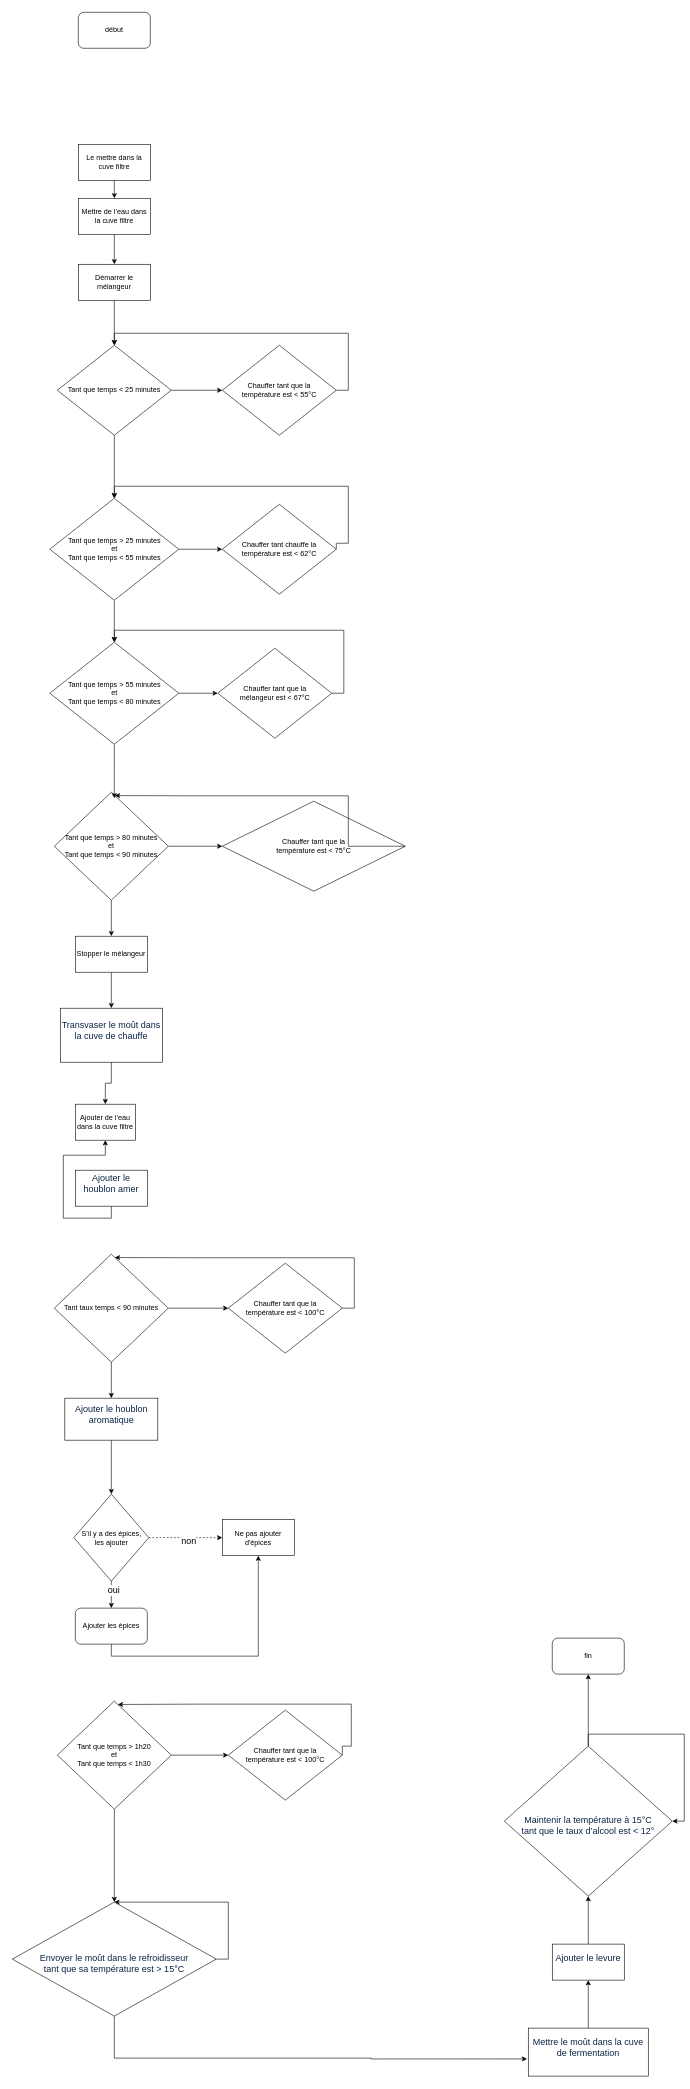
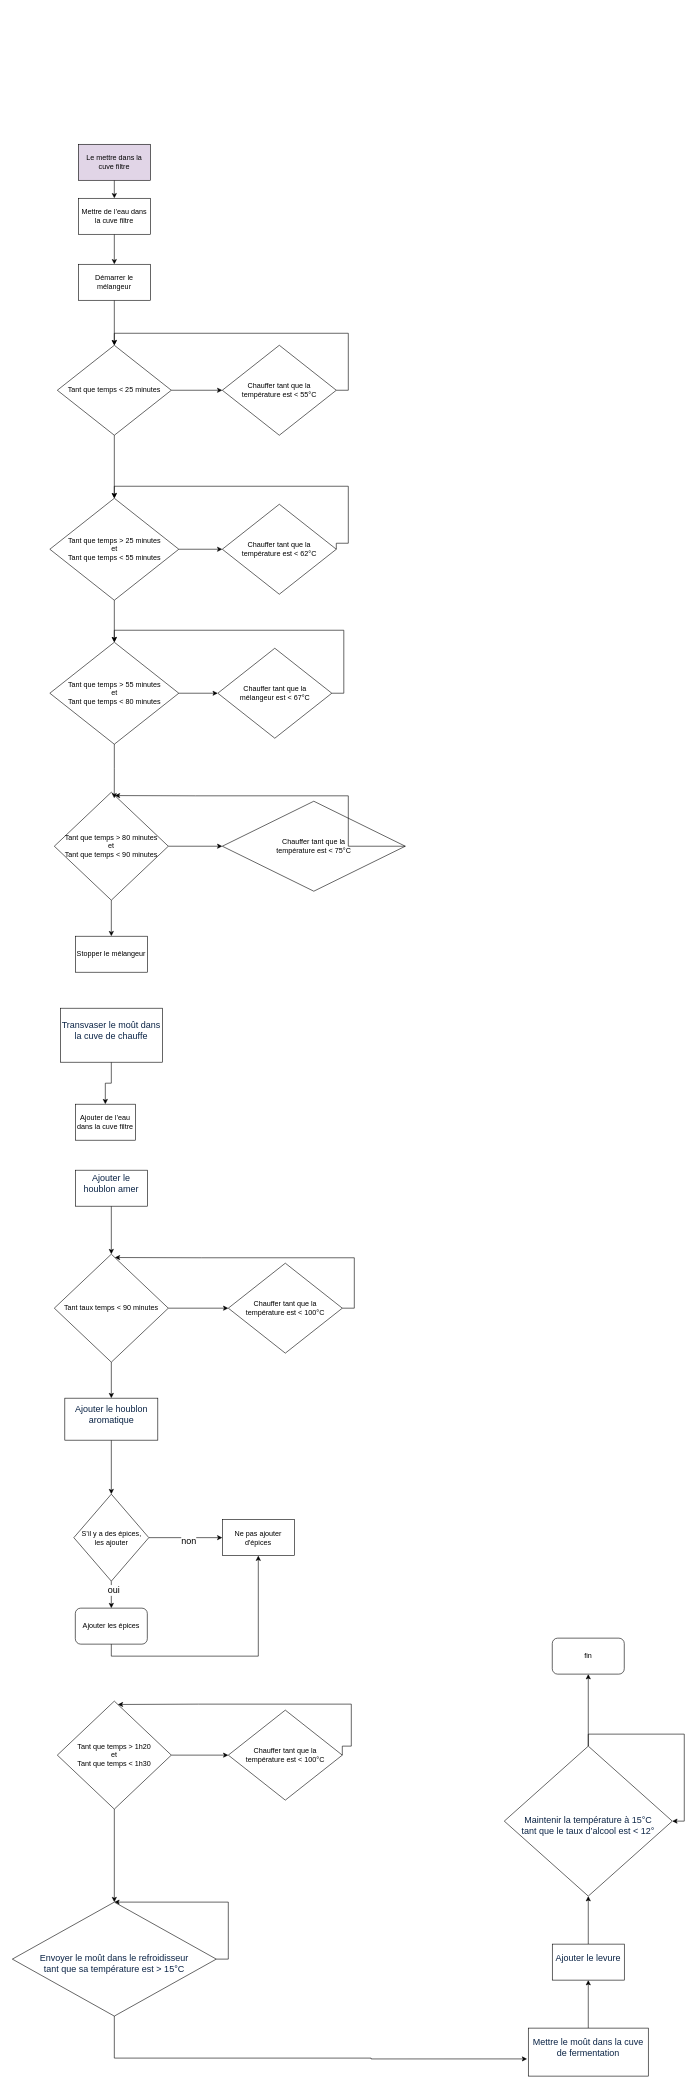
node "début": removed
node "Le mettre dans la cuve filtre": fillcolor #ffffff -> #e1d5e7
node "Chauffer tant chauffe la température est < 62°C": label "Chauffer tant chauffe la température est < 62°C" -> "Chauffer tant que la température est < 62°C"
edge "Stopper le mélangeur" -> "Transvaser le moût dans la cuve de chauffe": removed
edge "Ajouter le houblon amer" -> "Ajouter de l’eau dans la cuve filtre": now "Ajouter le houblon amer" -> "Tant taux temps < 90 minutes"
edge "S’il y a des épices, les ajouter" -> "Ne pas ajouter d'épices": style dashed -> solid
